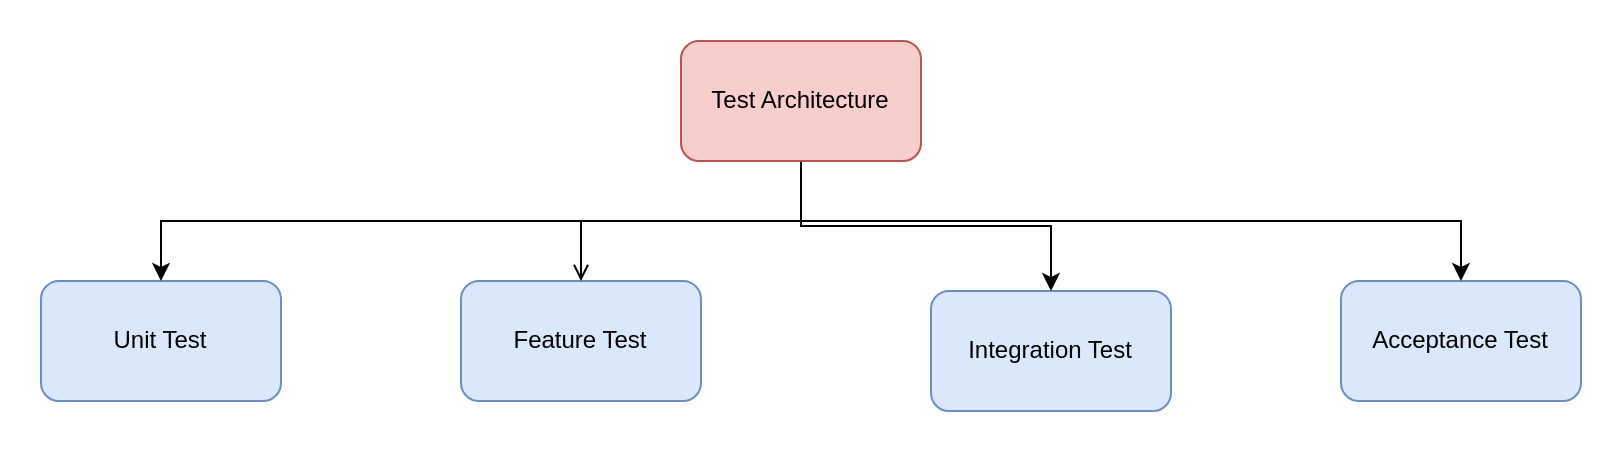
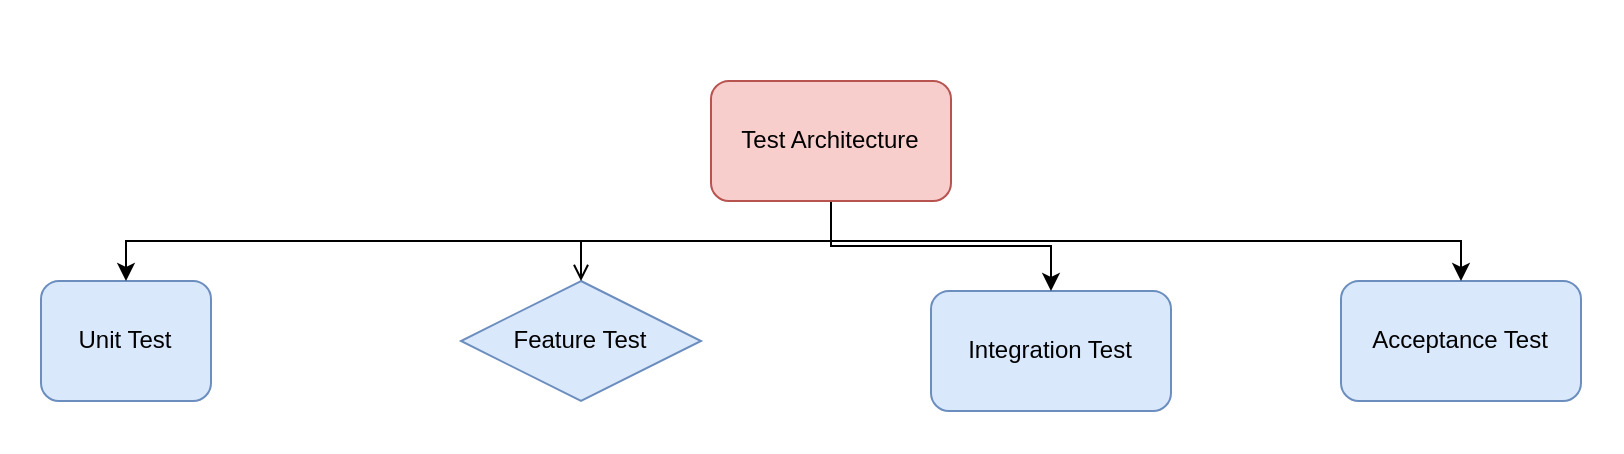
node "Test Architecture": moved (801, 101) -> (831, 141)
node "Unit Test": size 240x120 -> 170x120
node "Feature Test": shape rounded rectangle -> diamond
